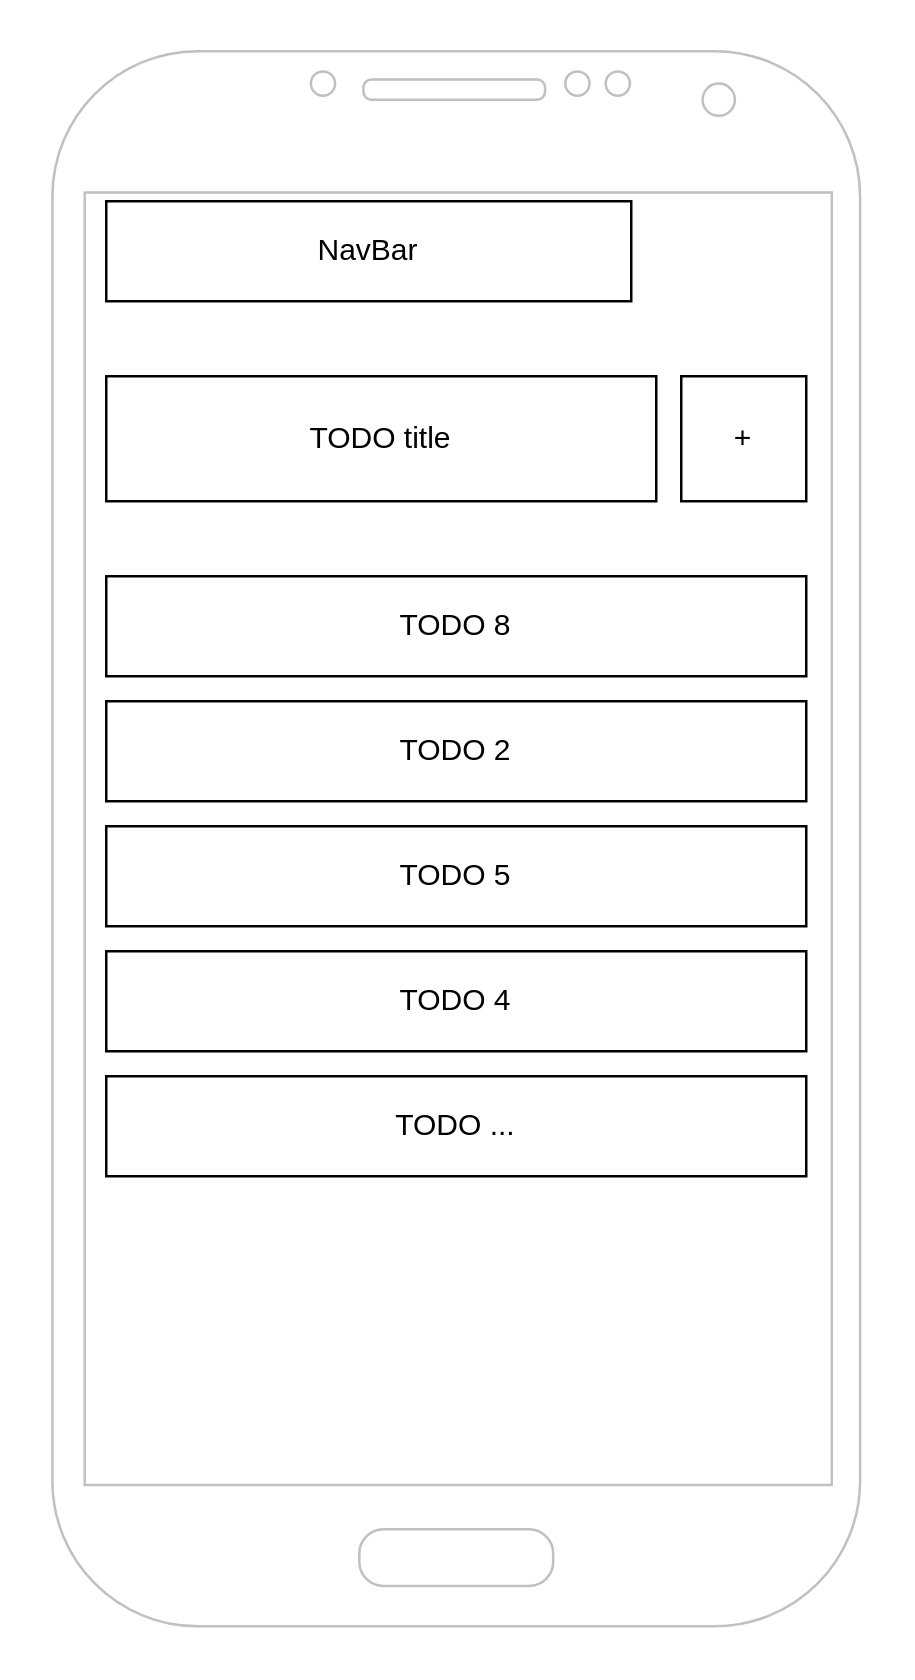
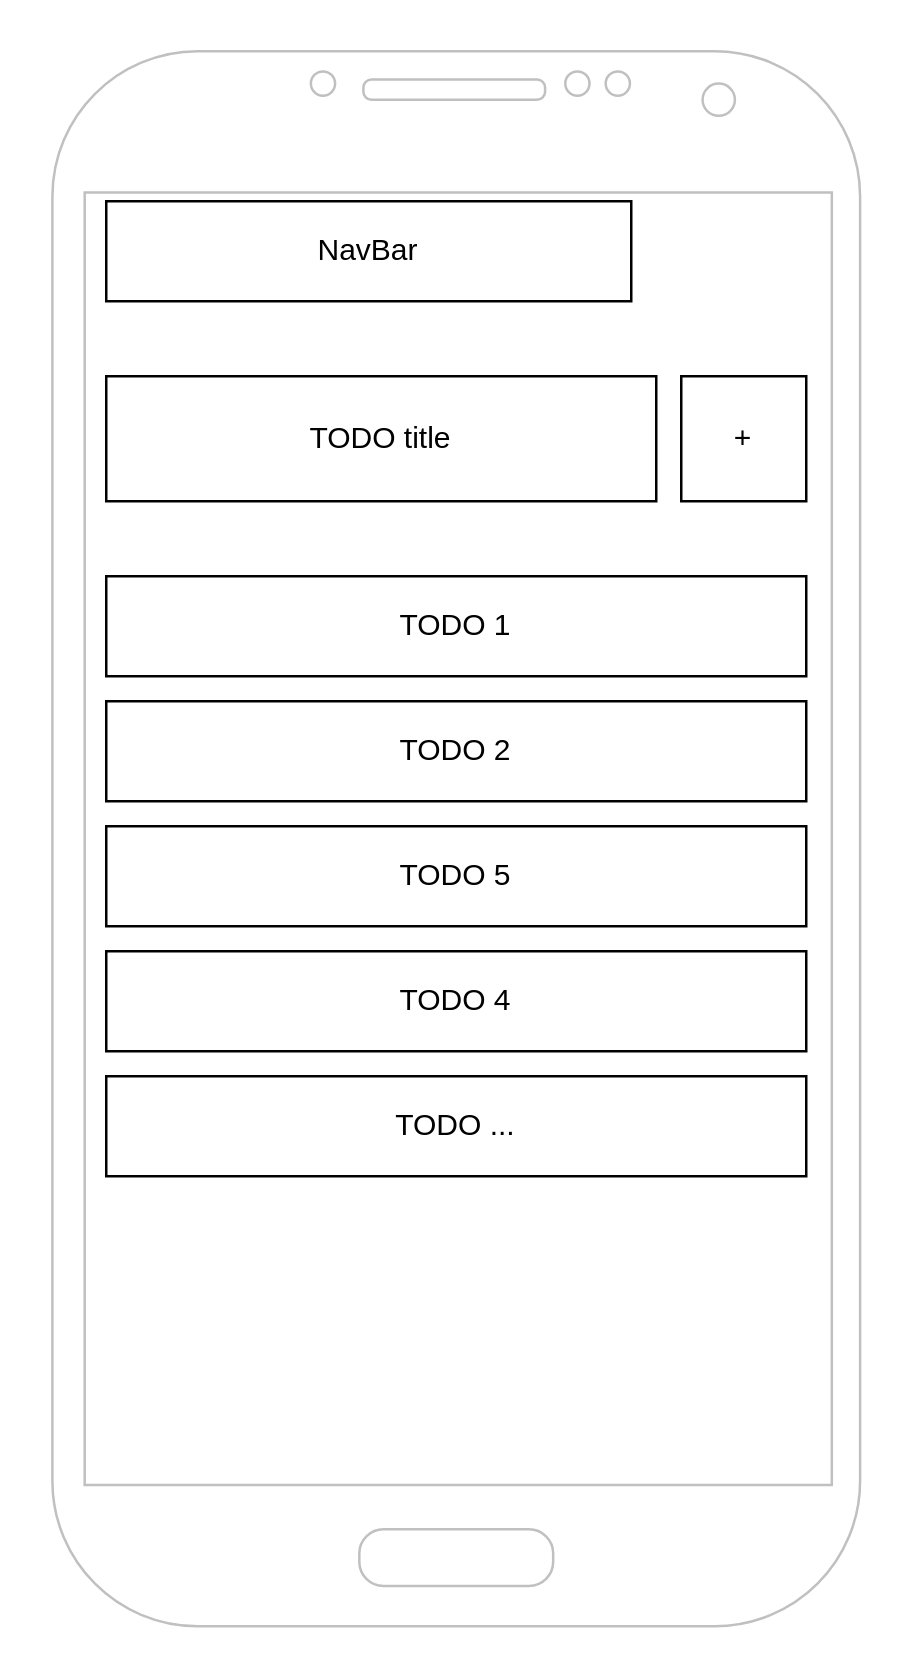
node "TODO 8": label "TODO 8" -> "TODO 1"
